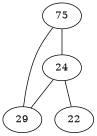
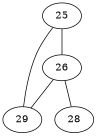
node "75": label "75" -> "25"
node "24": label "24" -> "26"
node "22": label "22" -> "28"
